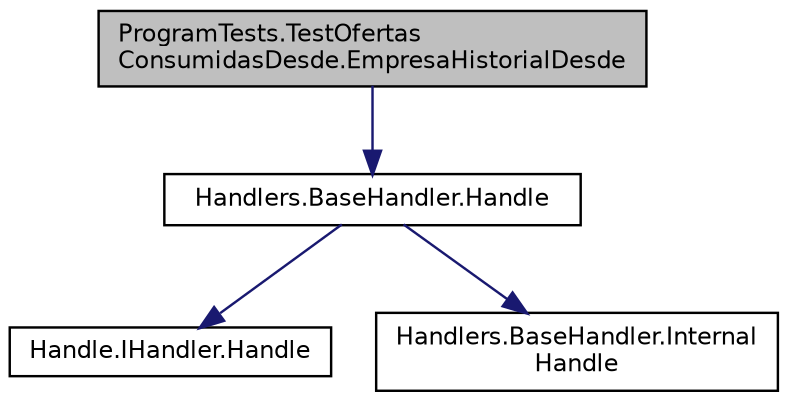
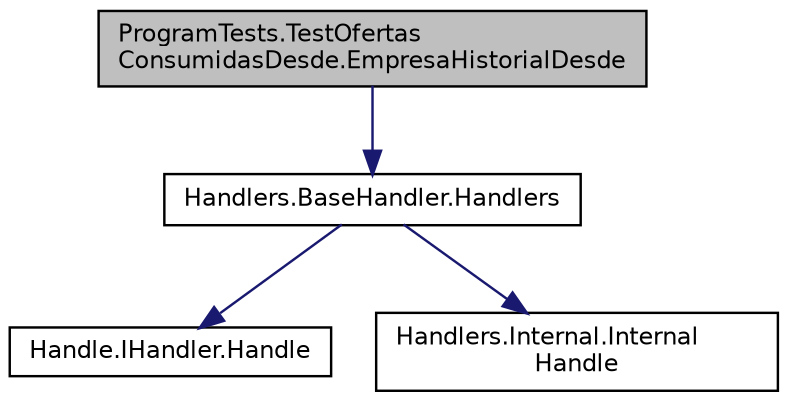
node "Handlers.BaseHandler.Handle": label "Handlers.BaseHandler.Handle" -> "Handlers.BaseHandler.Handlers"
node "Handlers.BaseHandler.Internal Handle": label "Handlers.BaseHandler.Internal Handle" -> "Handlers.Internal.Internal Handle"
